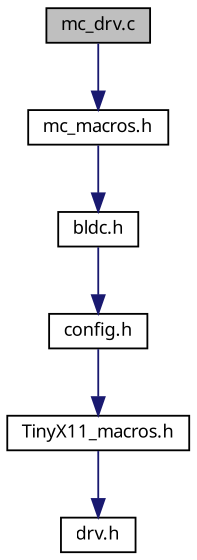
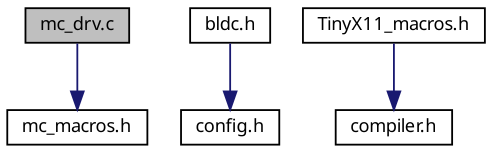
edge "mc_macros.h" -> "bldc.h": removed
edge "config.h" -> "TinyX11_macros.h": removed
node "drv.h": label "drv.h" -> "compiler.h"
